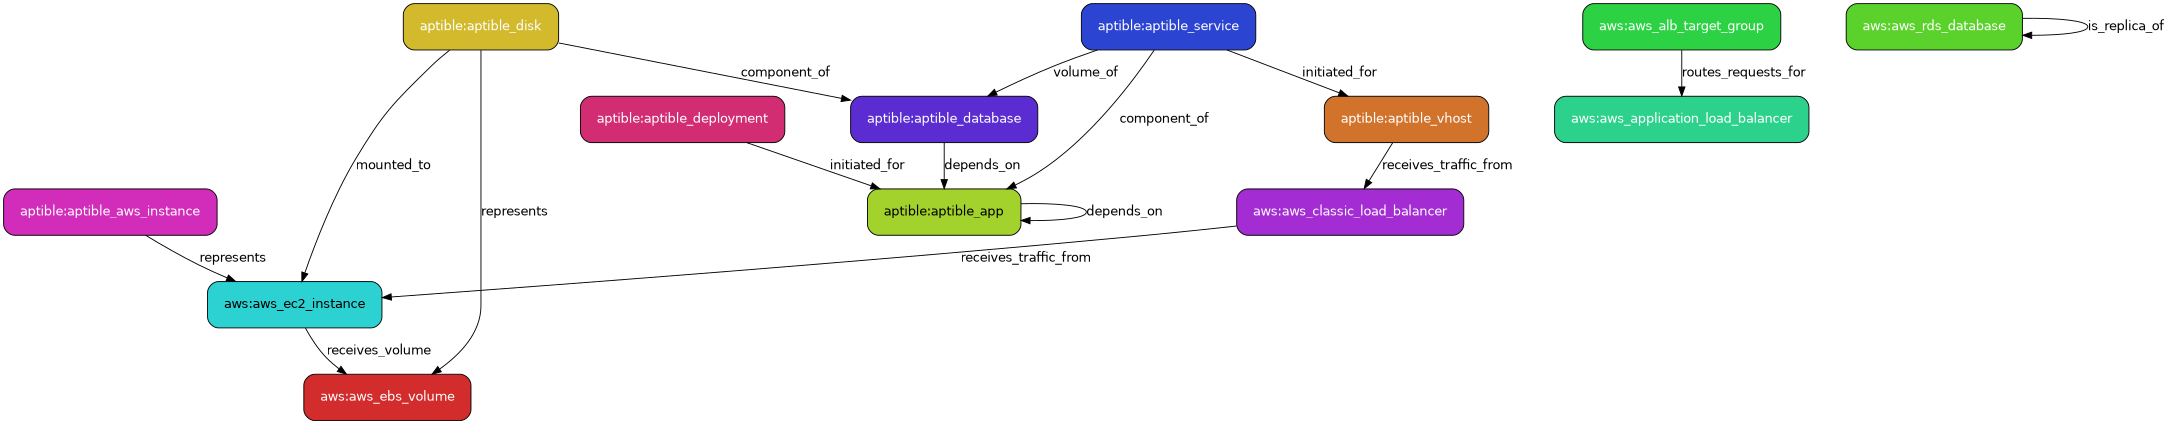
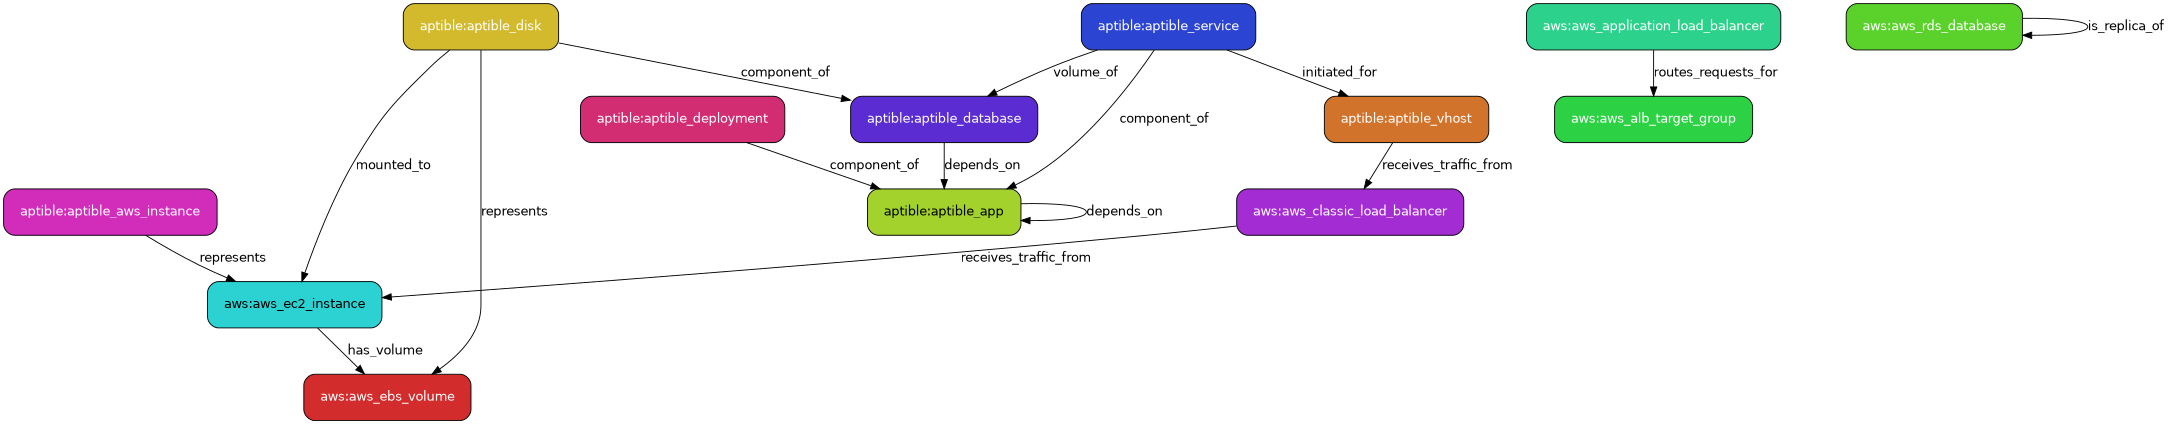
edge "aws:aws_alb_target_group" -> "aws:aws_application_load_balancer": reversed
edge "aptible:aptible_deployment" -> "aptible:aptible_app": label "initiated_for" -> "component_of"
edge "aws:aws_ec2_instance" -> "aws:aws_ebs_volume": label "receives_volume" -> "has_volume"
